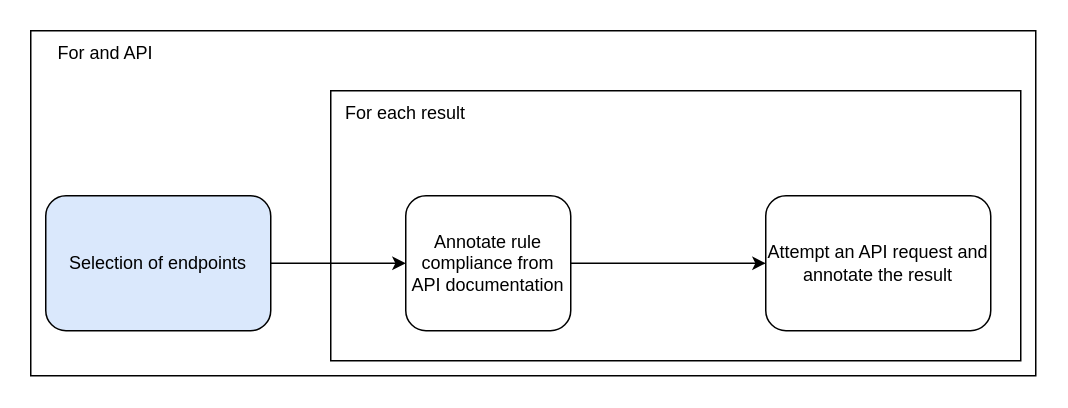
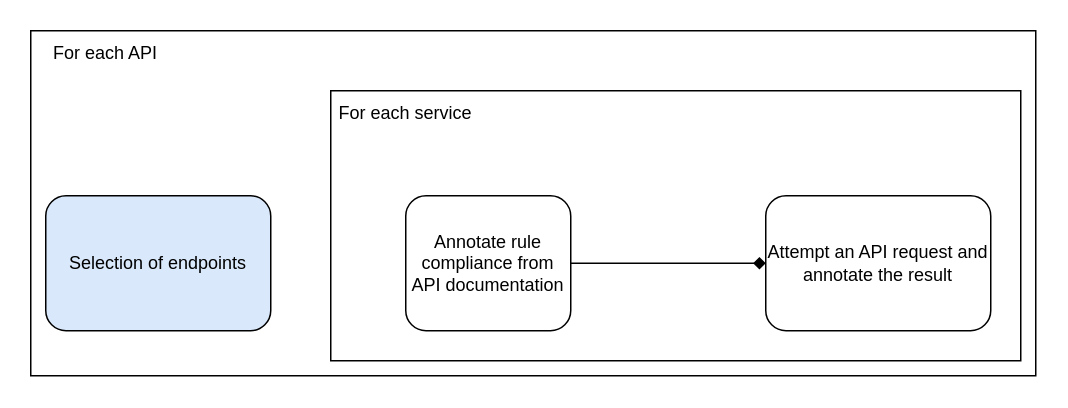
node "For and API": label "For and API" -> "For each API"
node "For each result": label "For each result" -> "For each service"
edge "Selection of endpoints" -> "Annotate rule compliance from API documentation": removed
edge "Annotate rule compliance from API documentation" -> "Attempt an API request and annotate the result": arrowhead classic -> diamond
